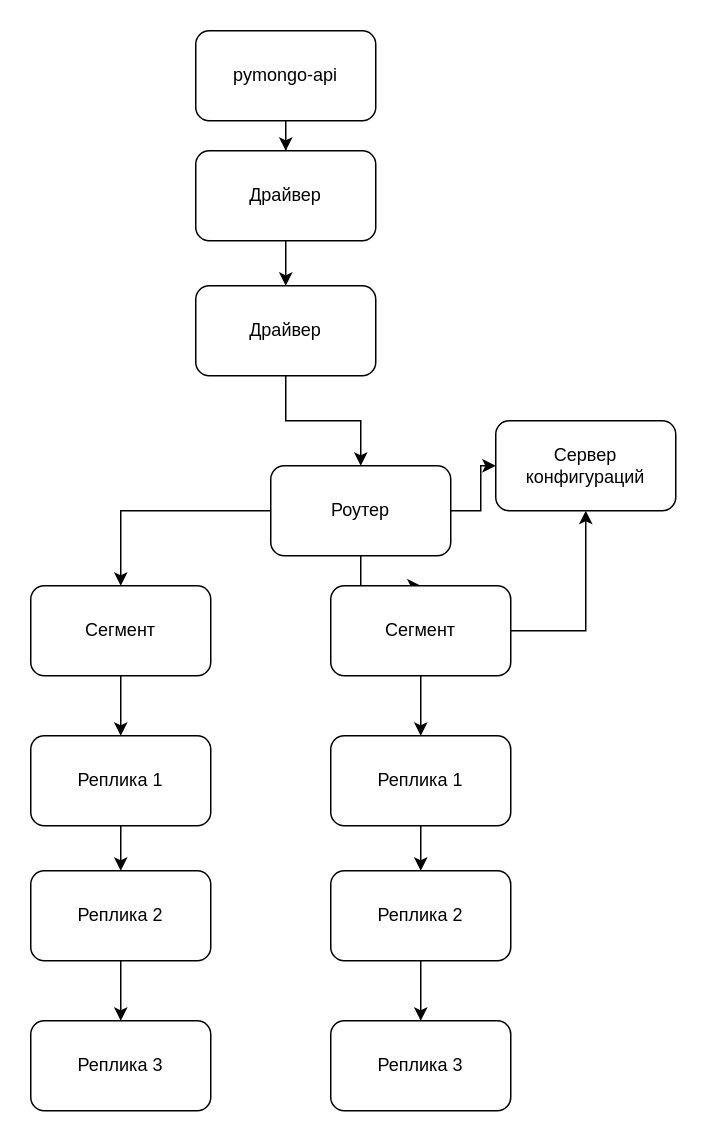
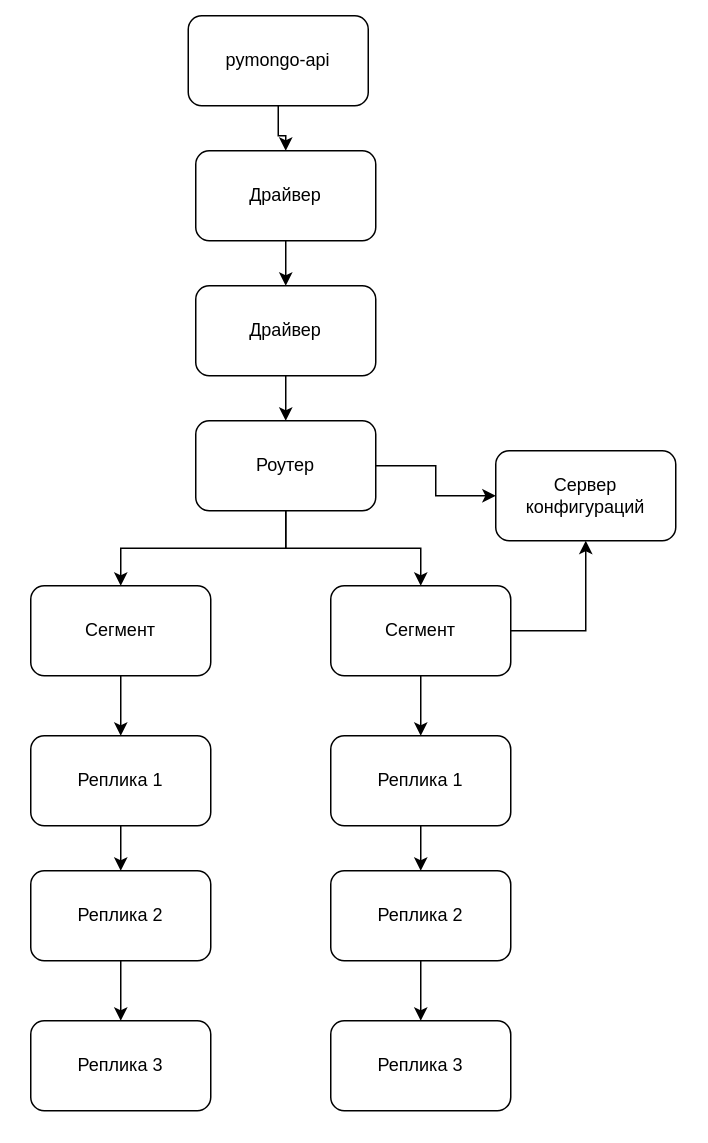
node "pymongo-api": moved (286, 76) -> (278, 61)
node "Сервер конфигураций": moved (586, 466) -> (586, 496)
node "Роутер": moved (361, 511) -> (286, 466)
